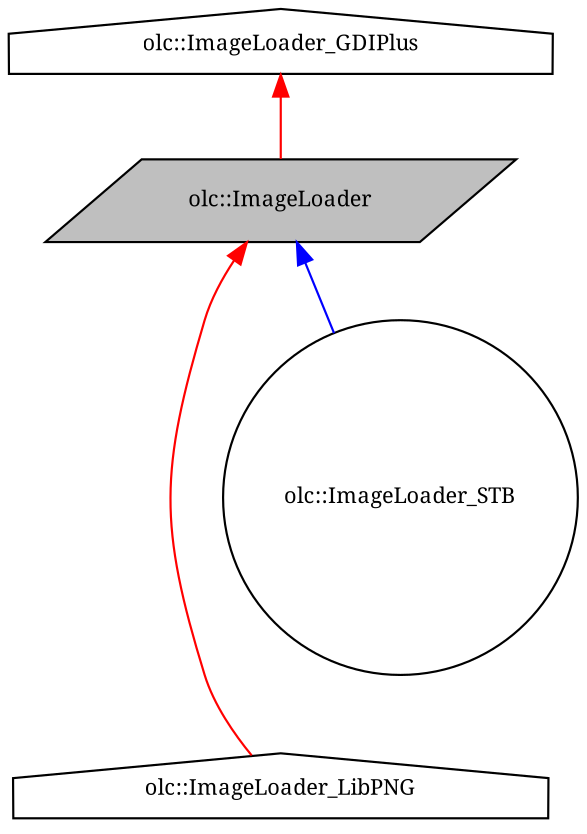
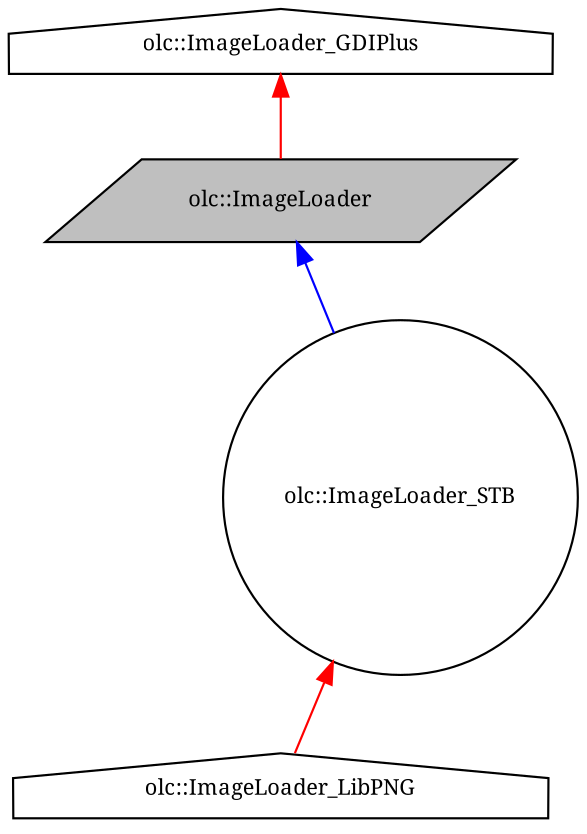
edge "olc::ImageLoader_LibPNG" -> "olc::ImageLoader": now "olc::ImageLoader_LibPNG" -> "olc::ImageLoader_STB"
